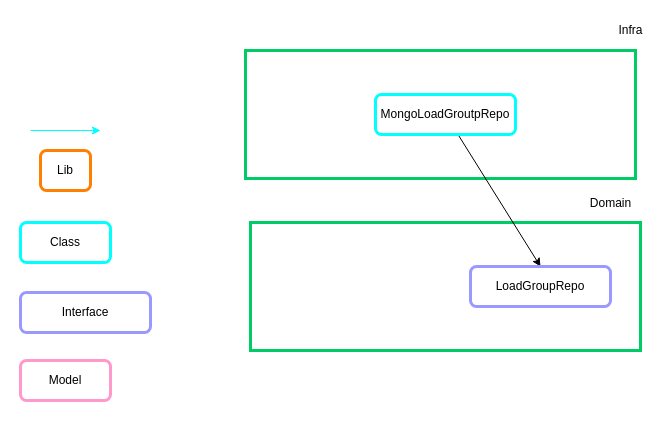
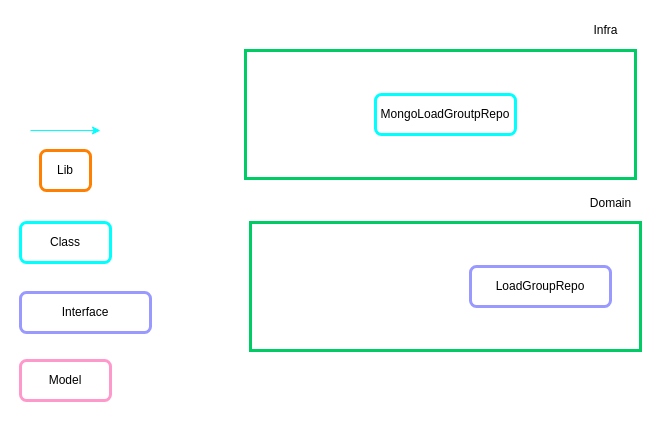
node "Infra": moved (631, 31) -> (606, 31)
edge "MongoLoadGroutpRepo" -> "LoadGroupRepo": removed
